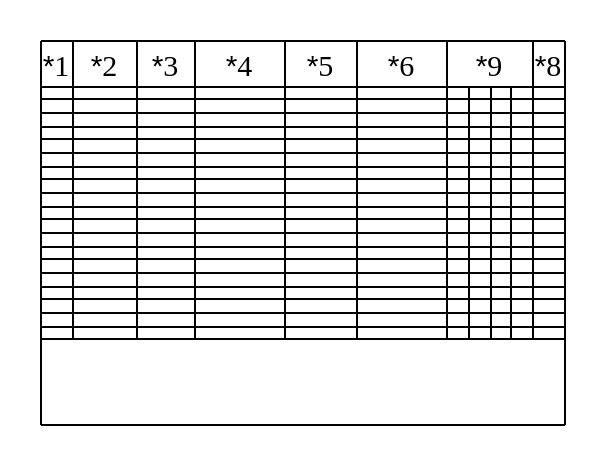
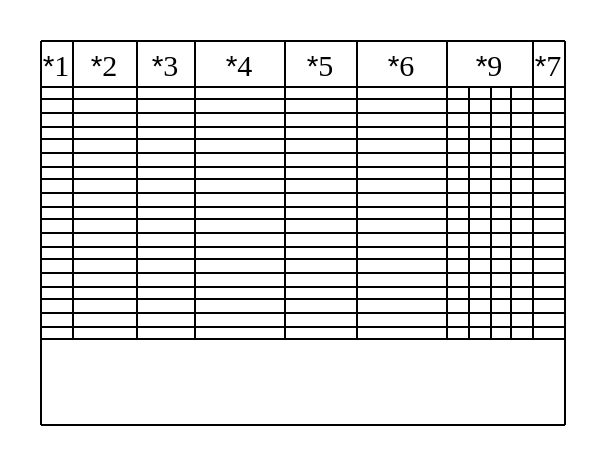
node "*8": label "*8" -> "*7"
